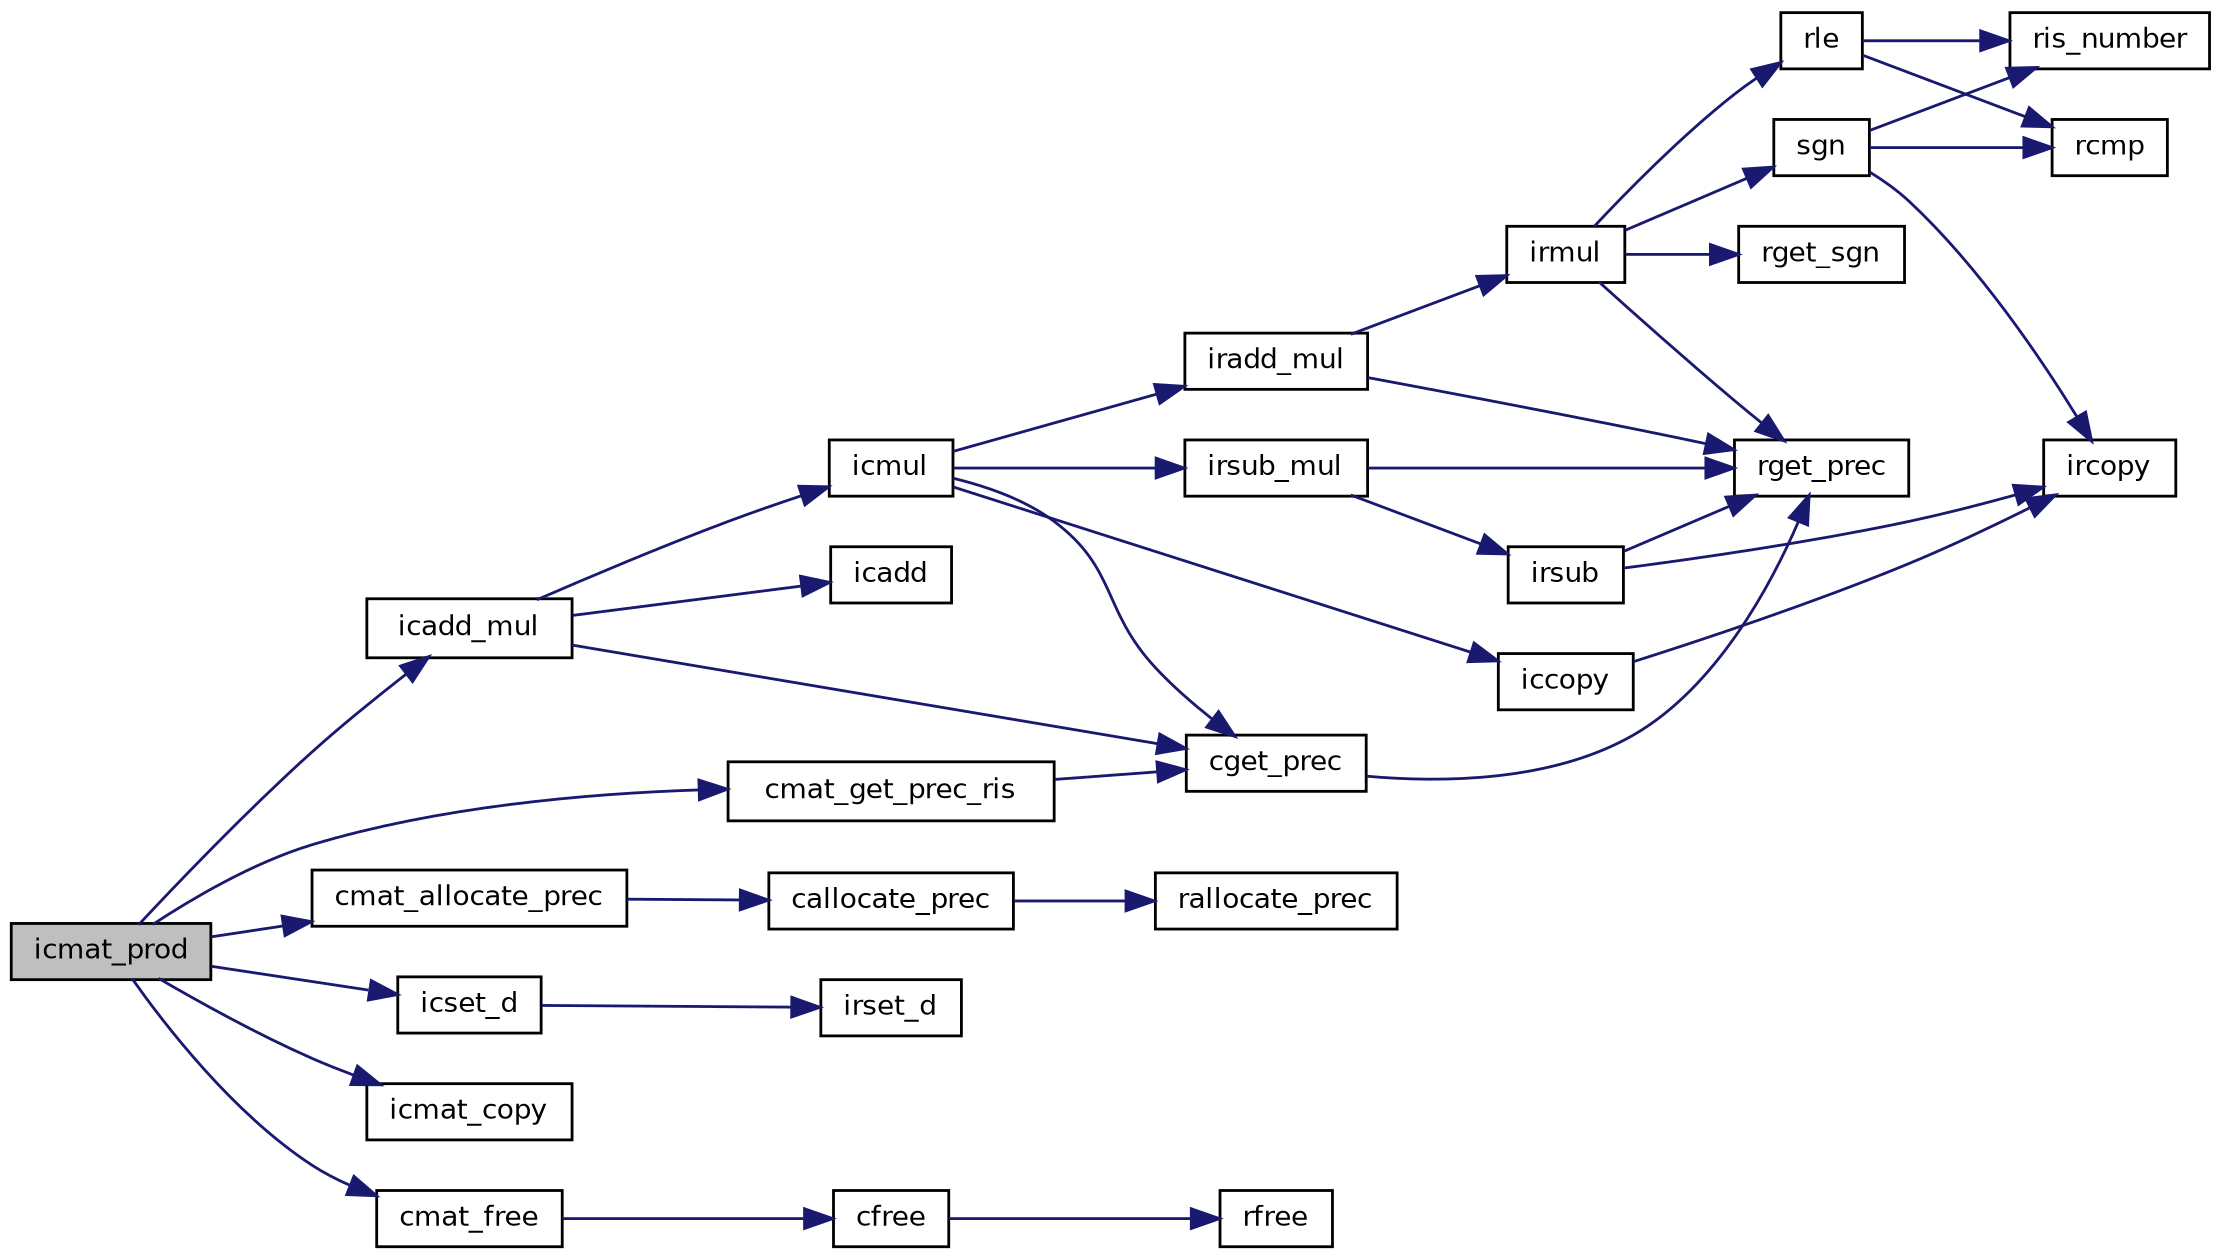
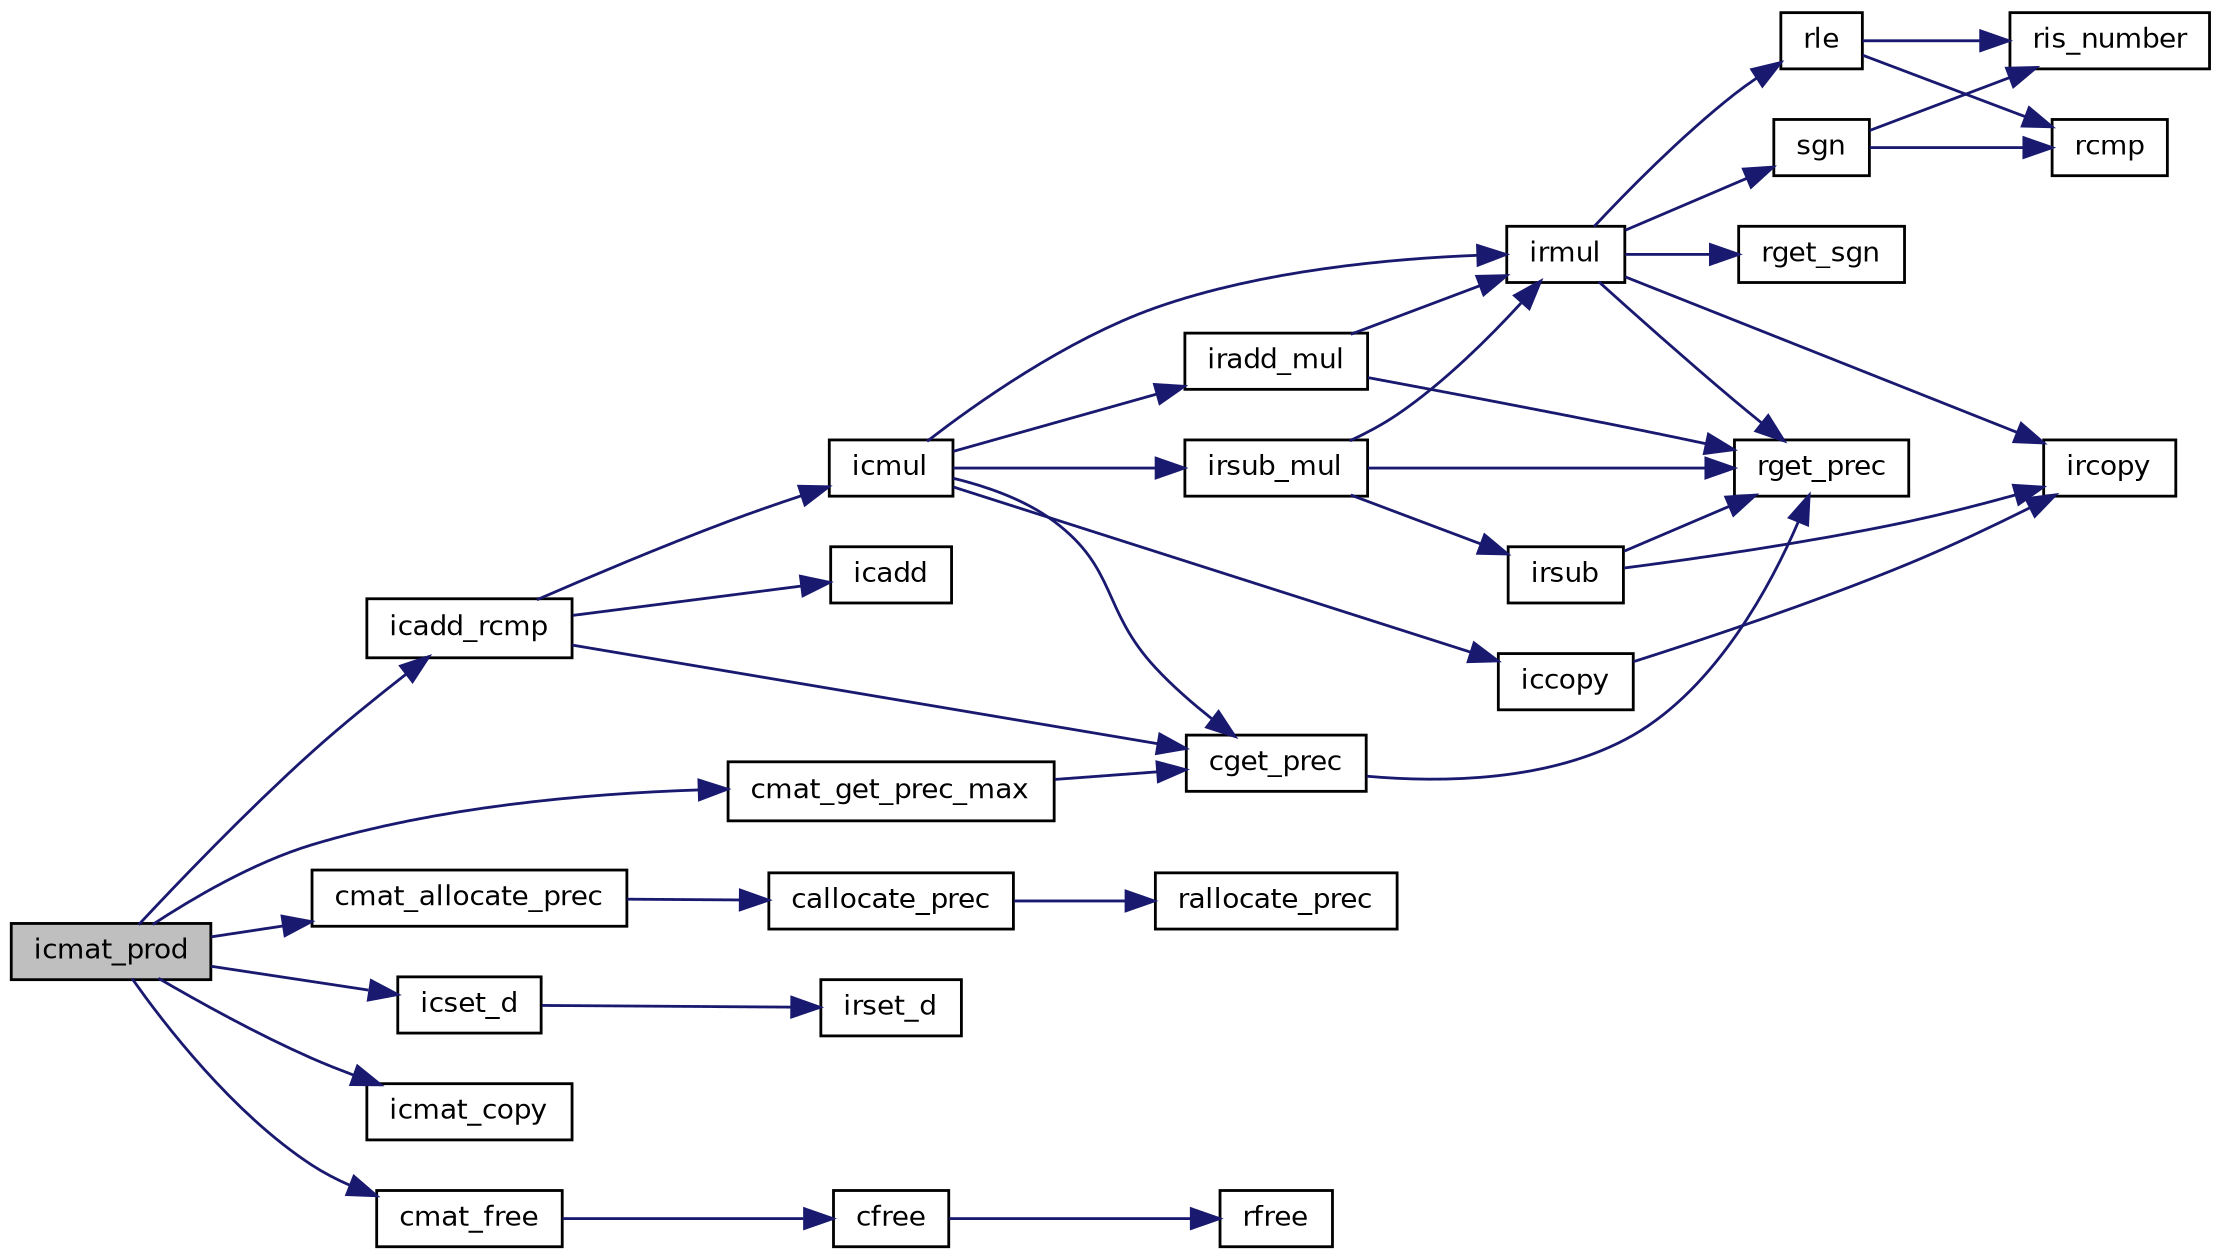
edge "sgn" -> "ircopy": now "irmul" -> "ircopy"
edge "icmul" -> "irmul": added
edge "irsub_mul" -> "irmul": added
node "icadd_mul": label "icadd_mul" -> "icadd_rcmp"
node "cmat_get_prec_ris": label "cmat_get_prec_ris" -> "cmat_get_prec_max"
